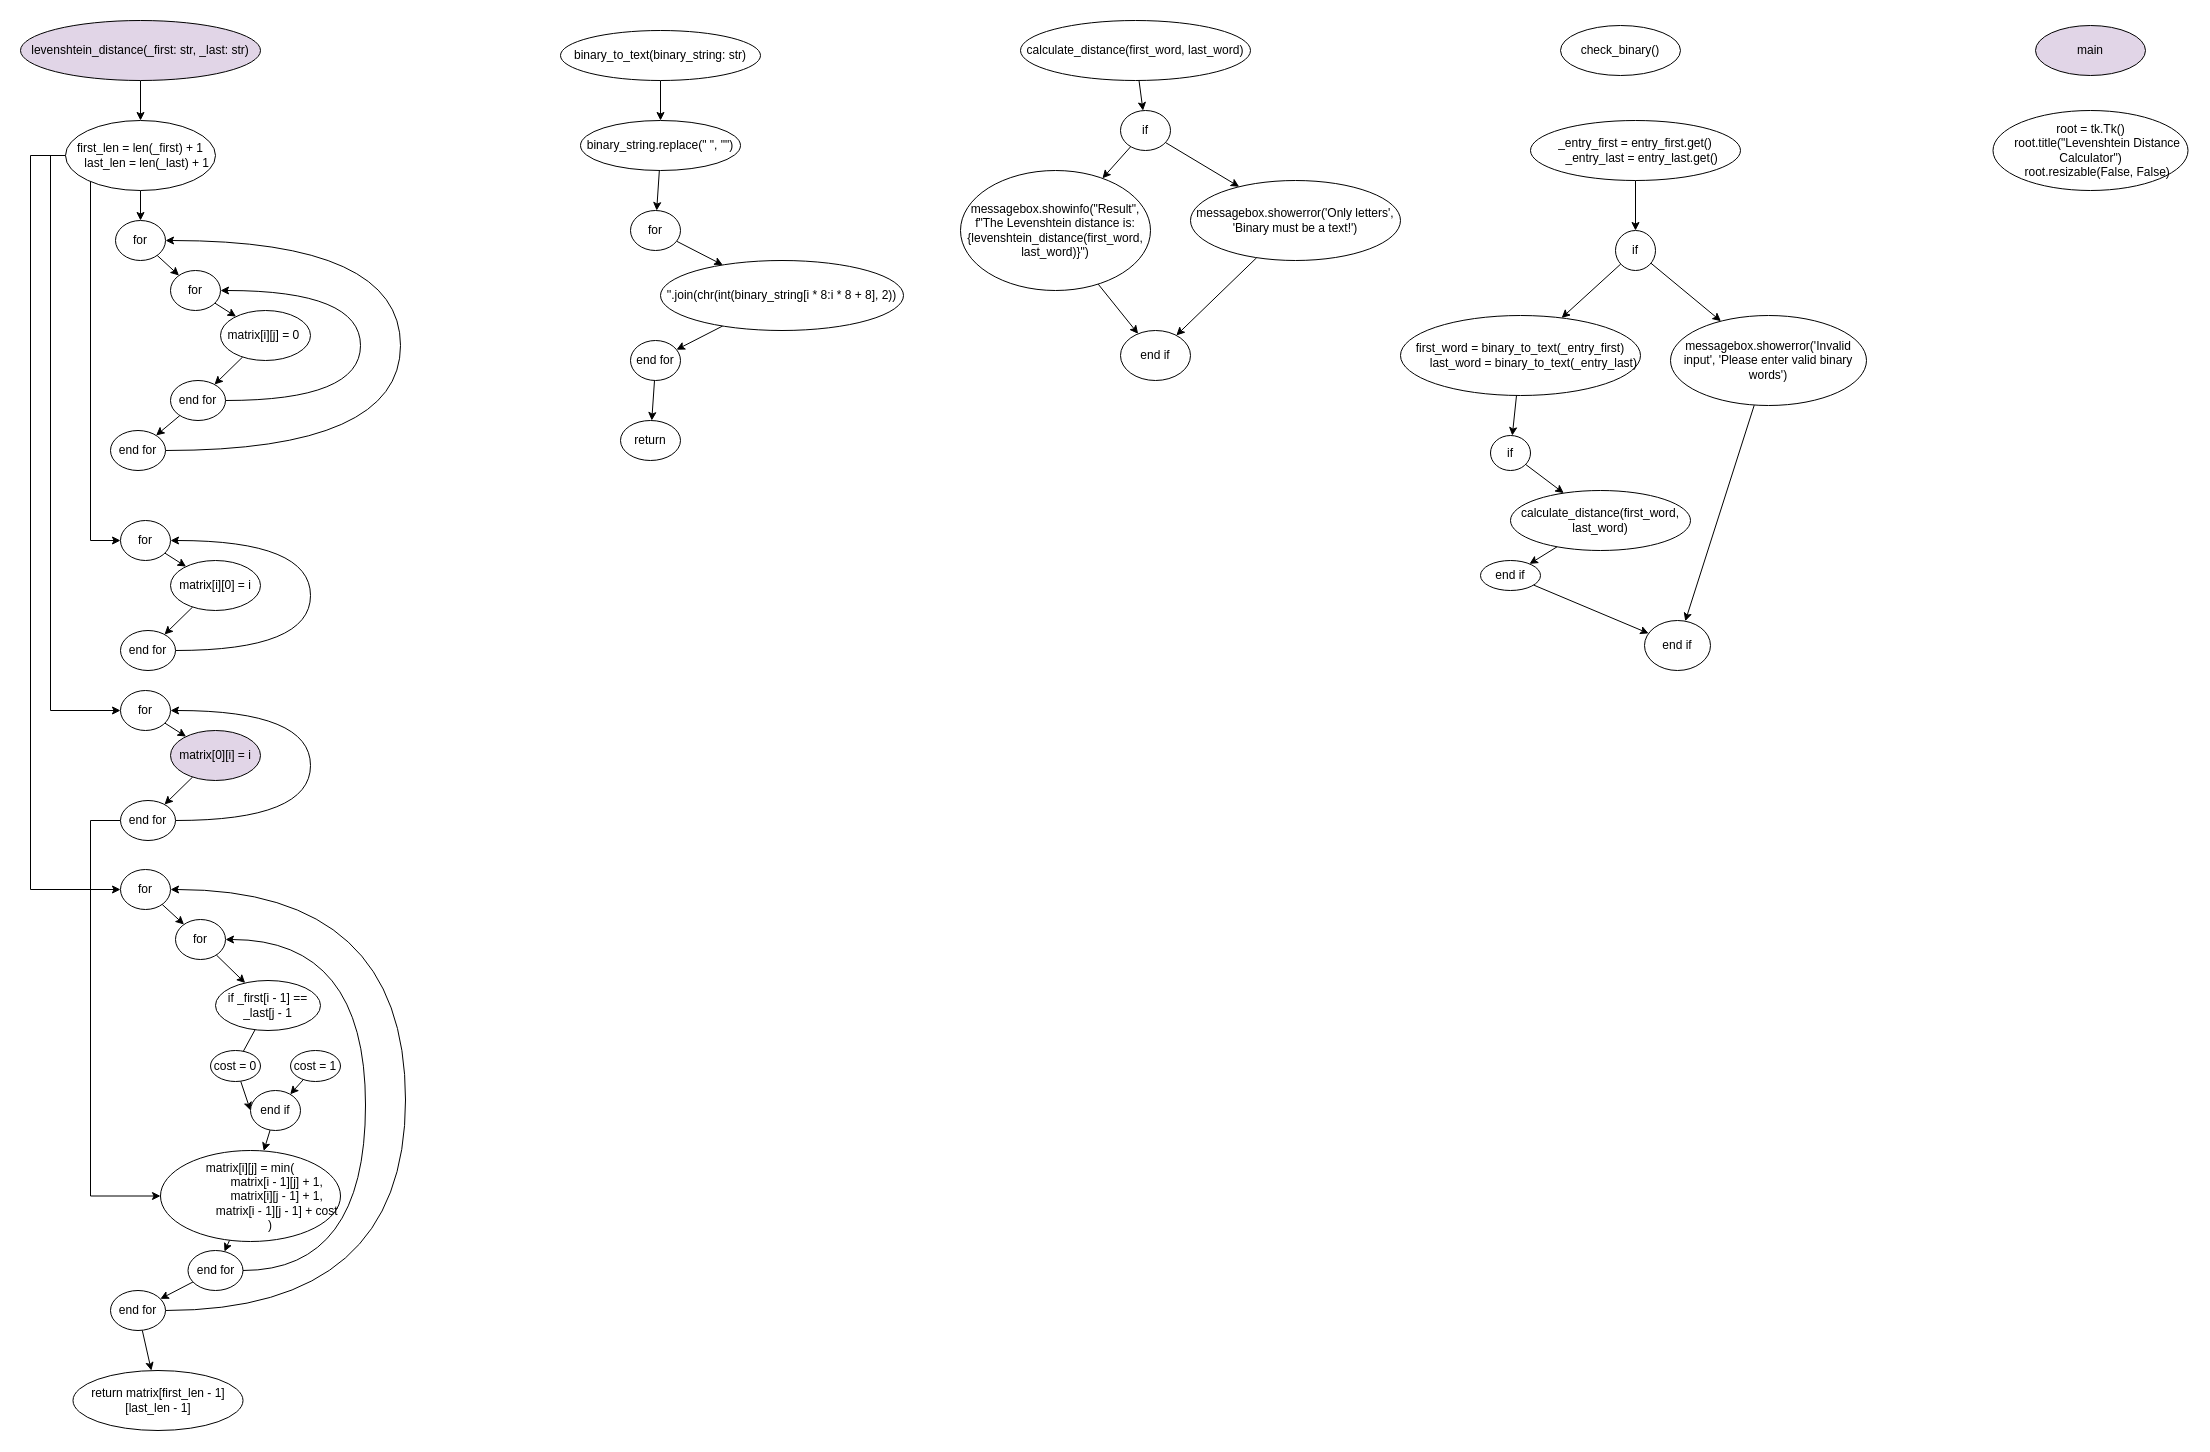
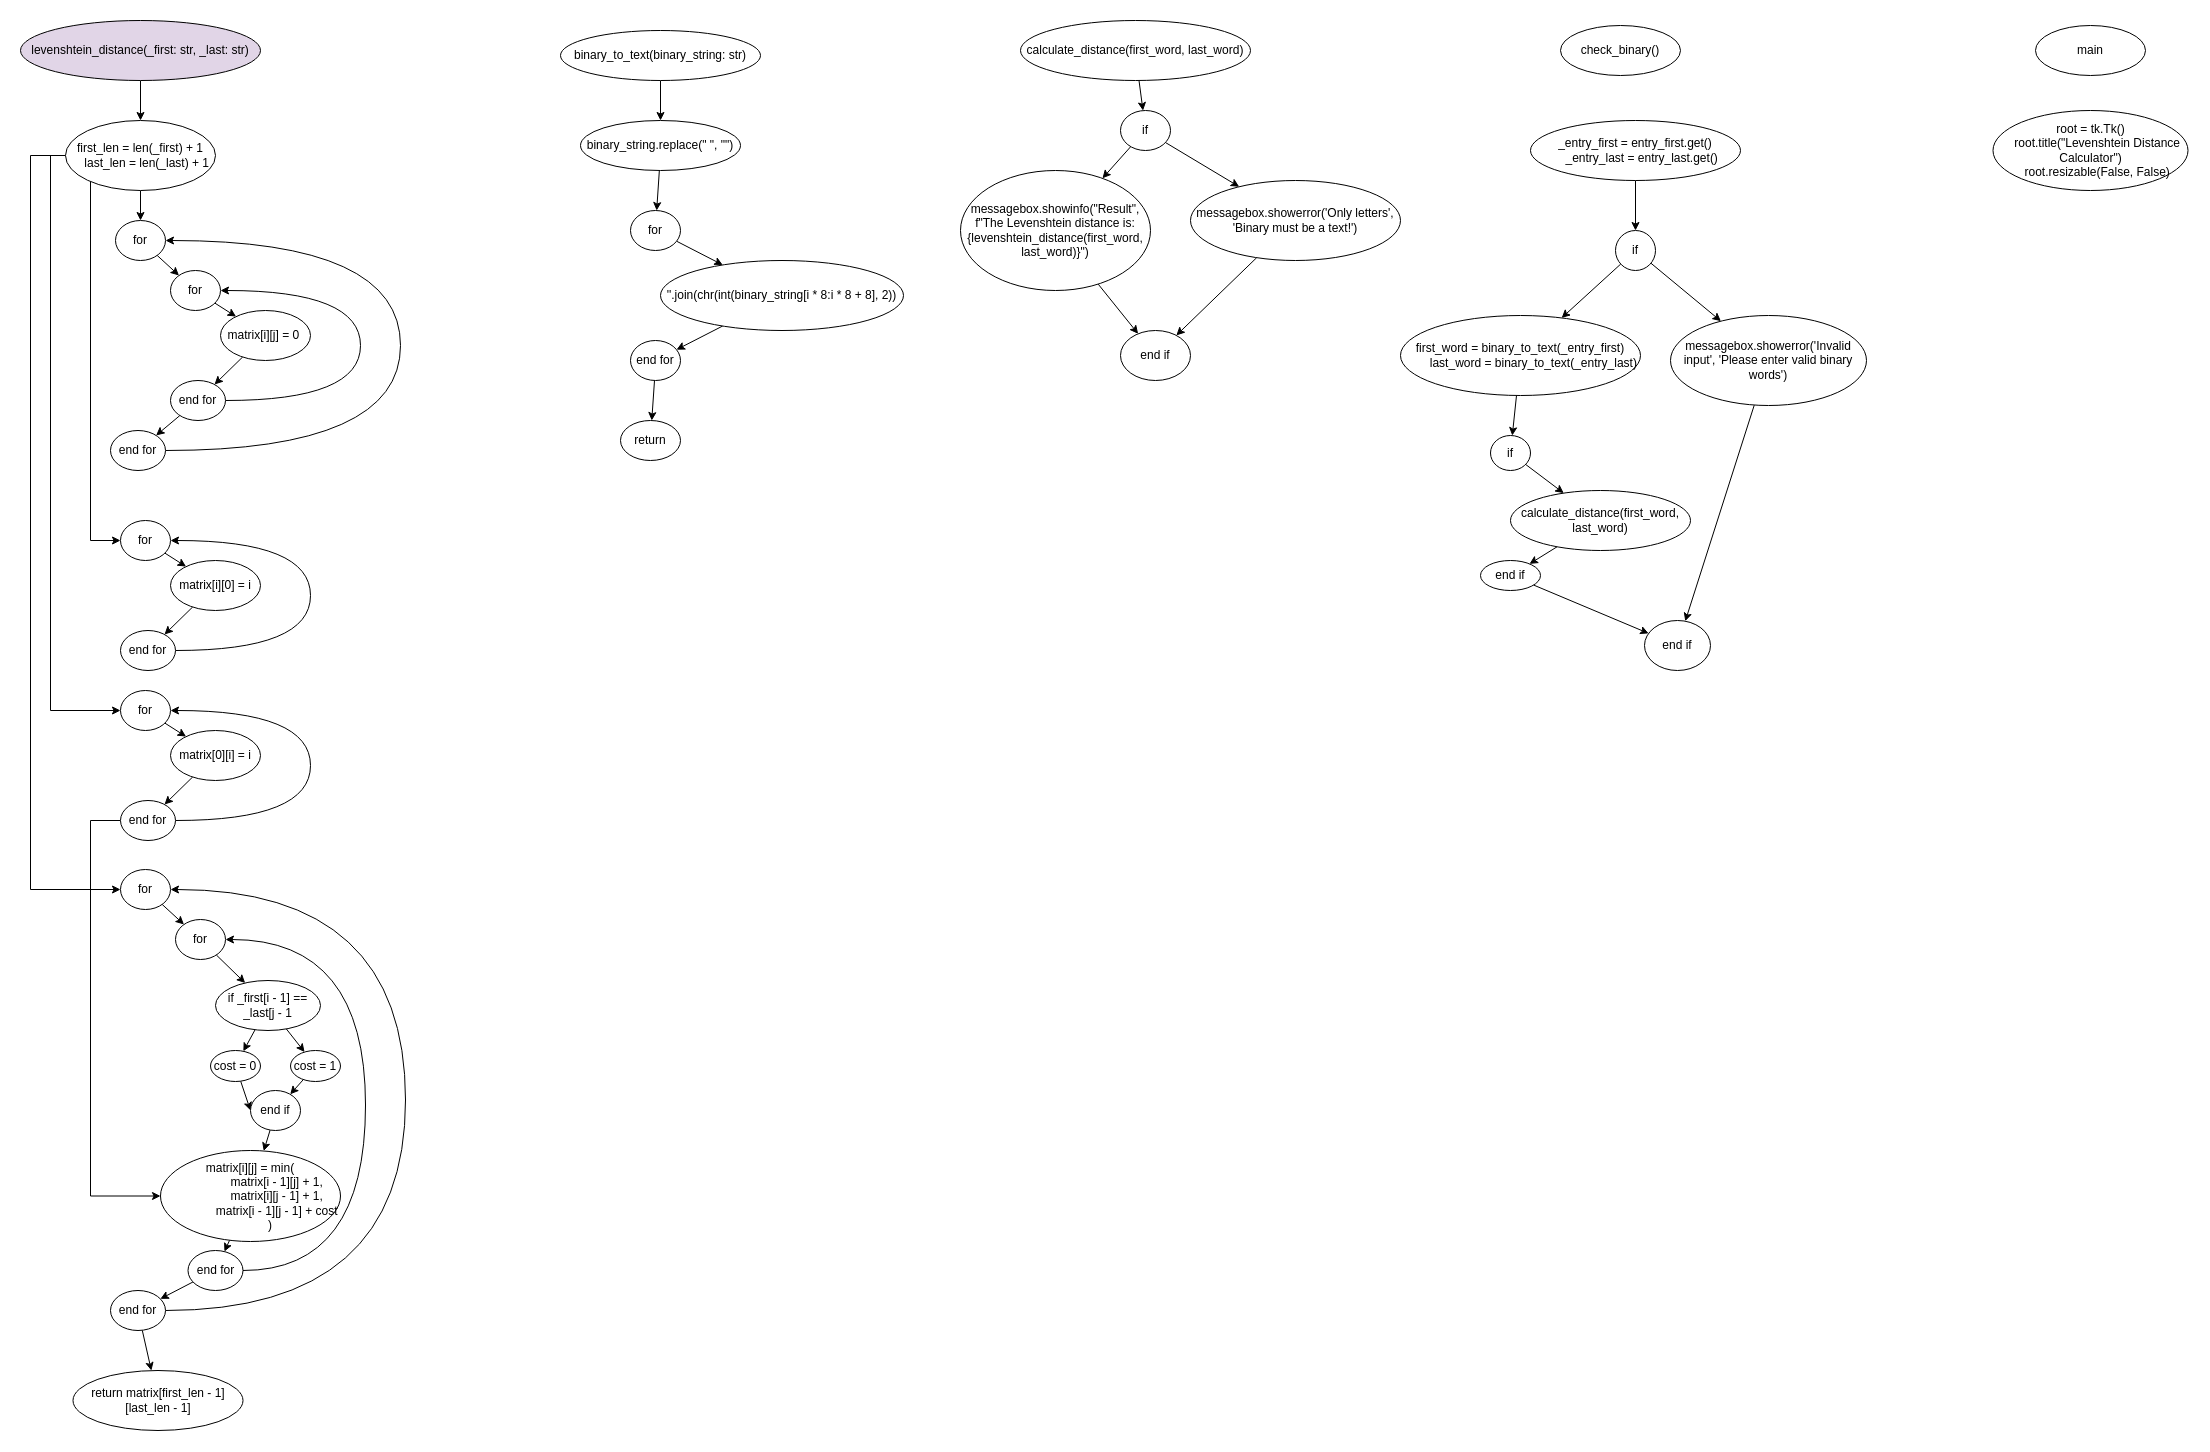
node "main": fillcolor #e1d5e7 -> #ffffff
node "matrix[0][i] = i": fillcolor #e1d5e7 -> #ffffff
edge "if _first[i - 1] == _last[j - 1" -> "cost = 1": added
edge "if _first[i - 1] == _last[j - 1" -- "cost = 0": arrowhead none -> classic
